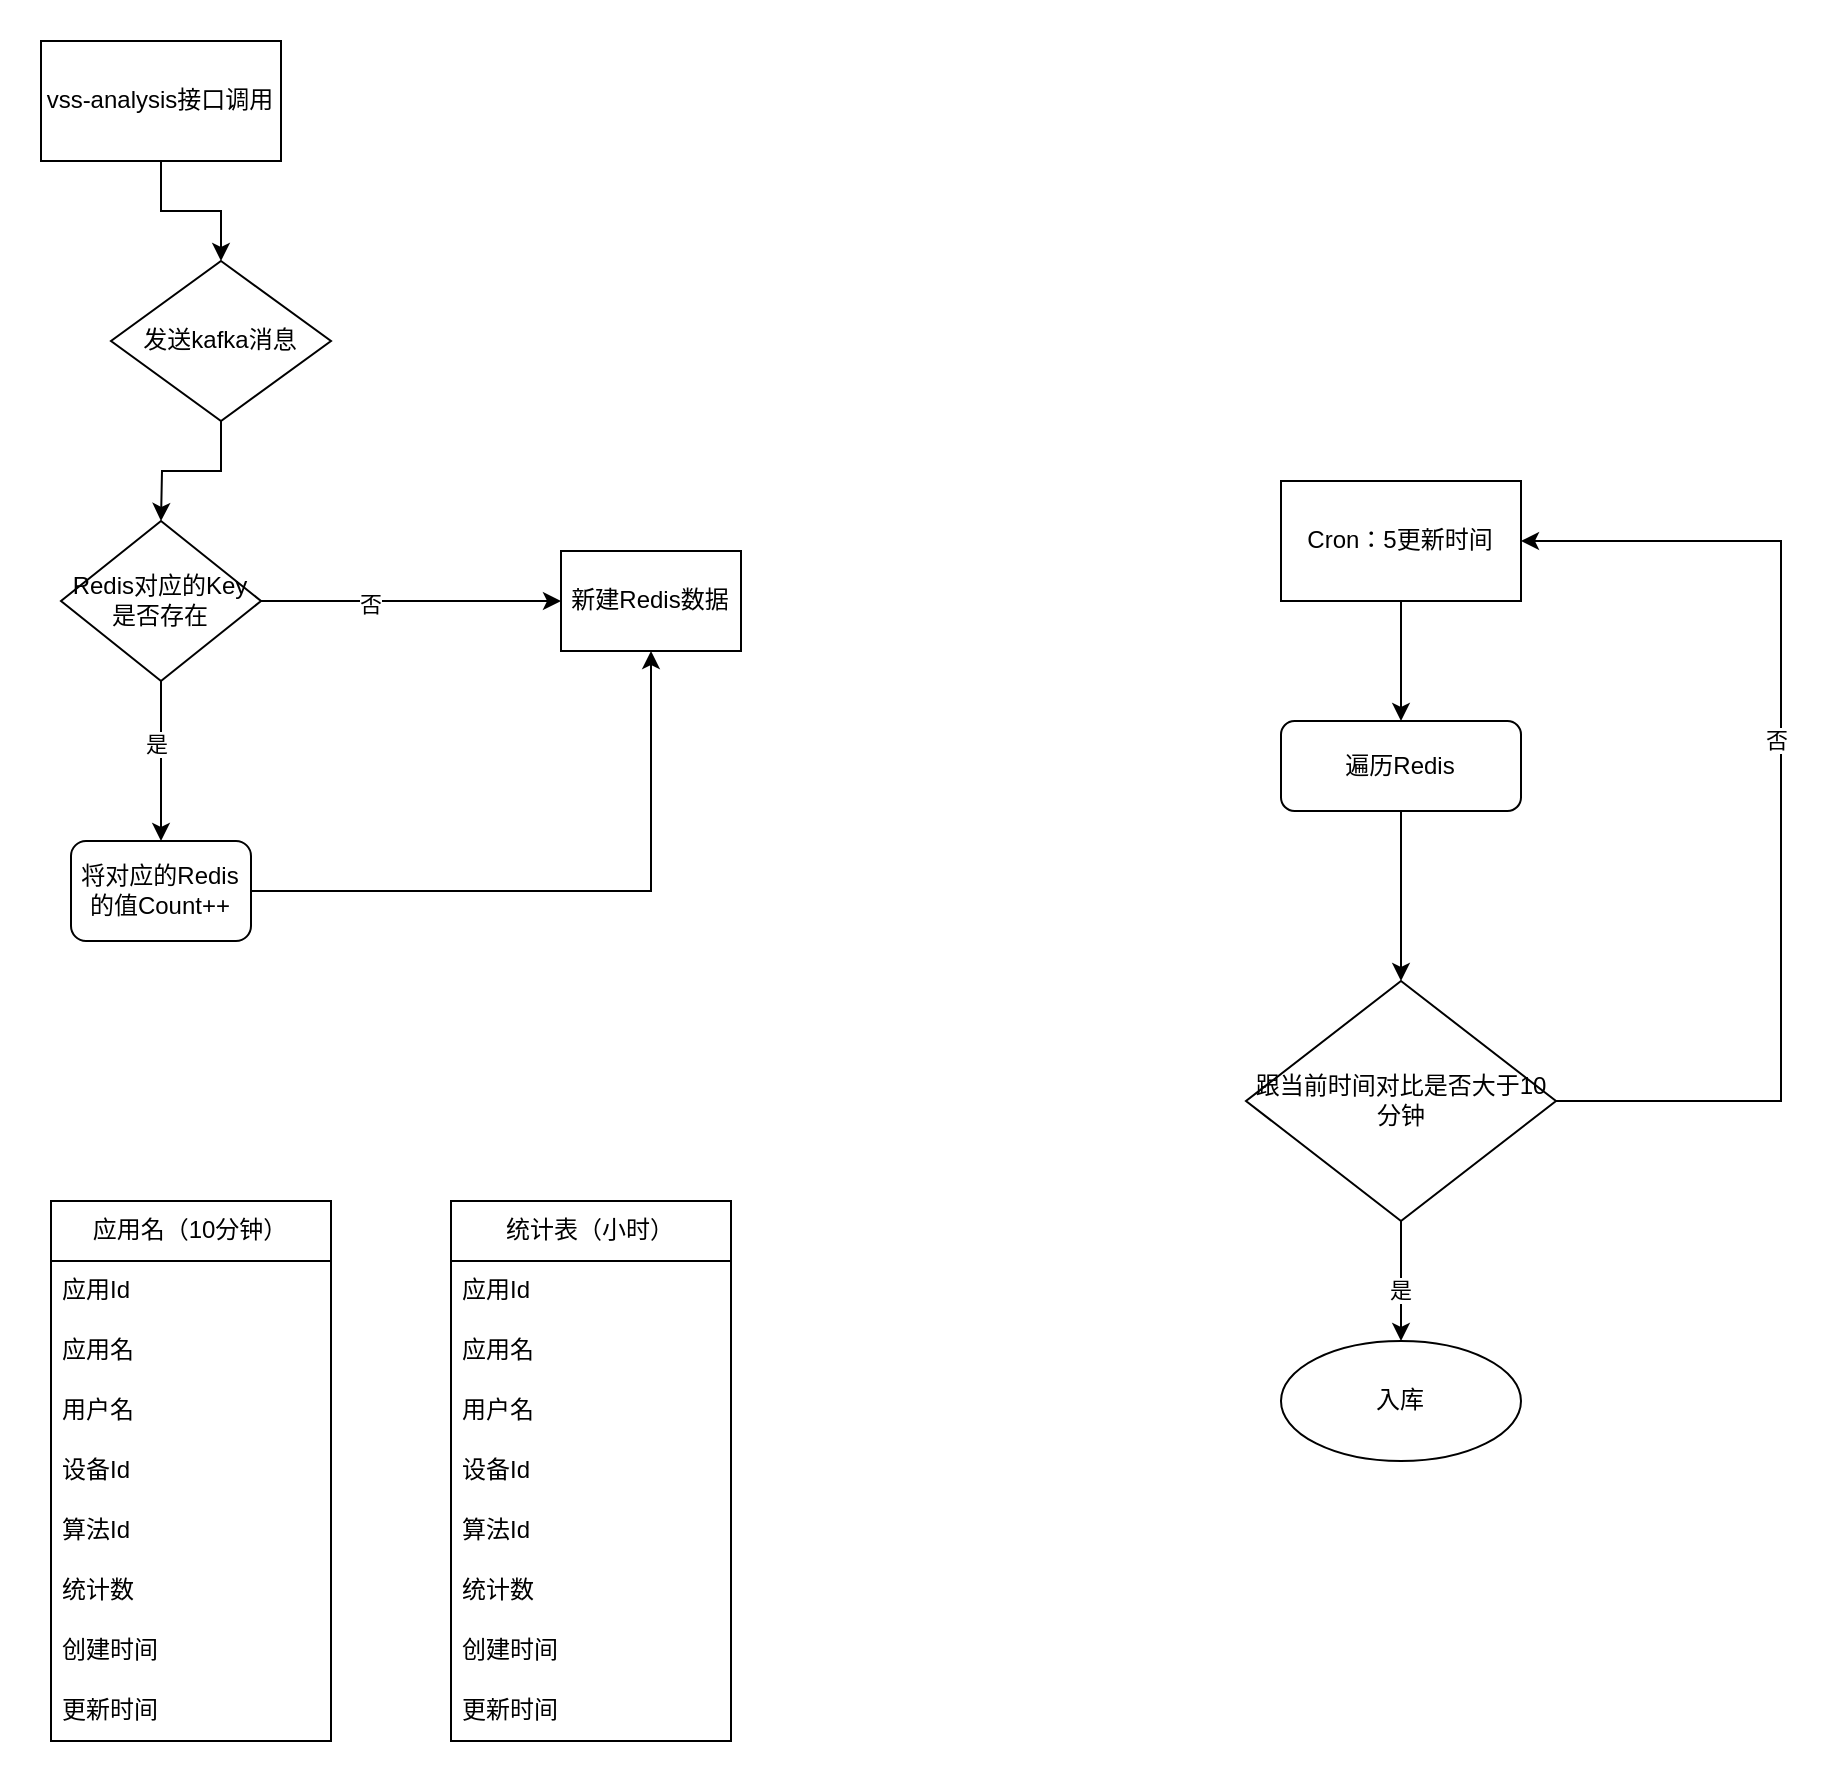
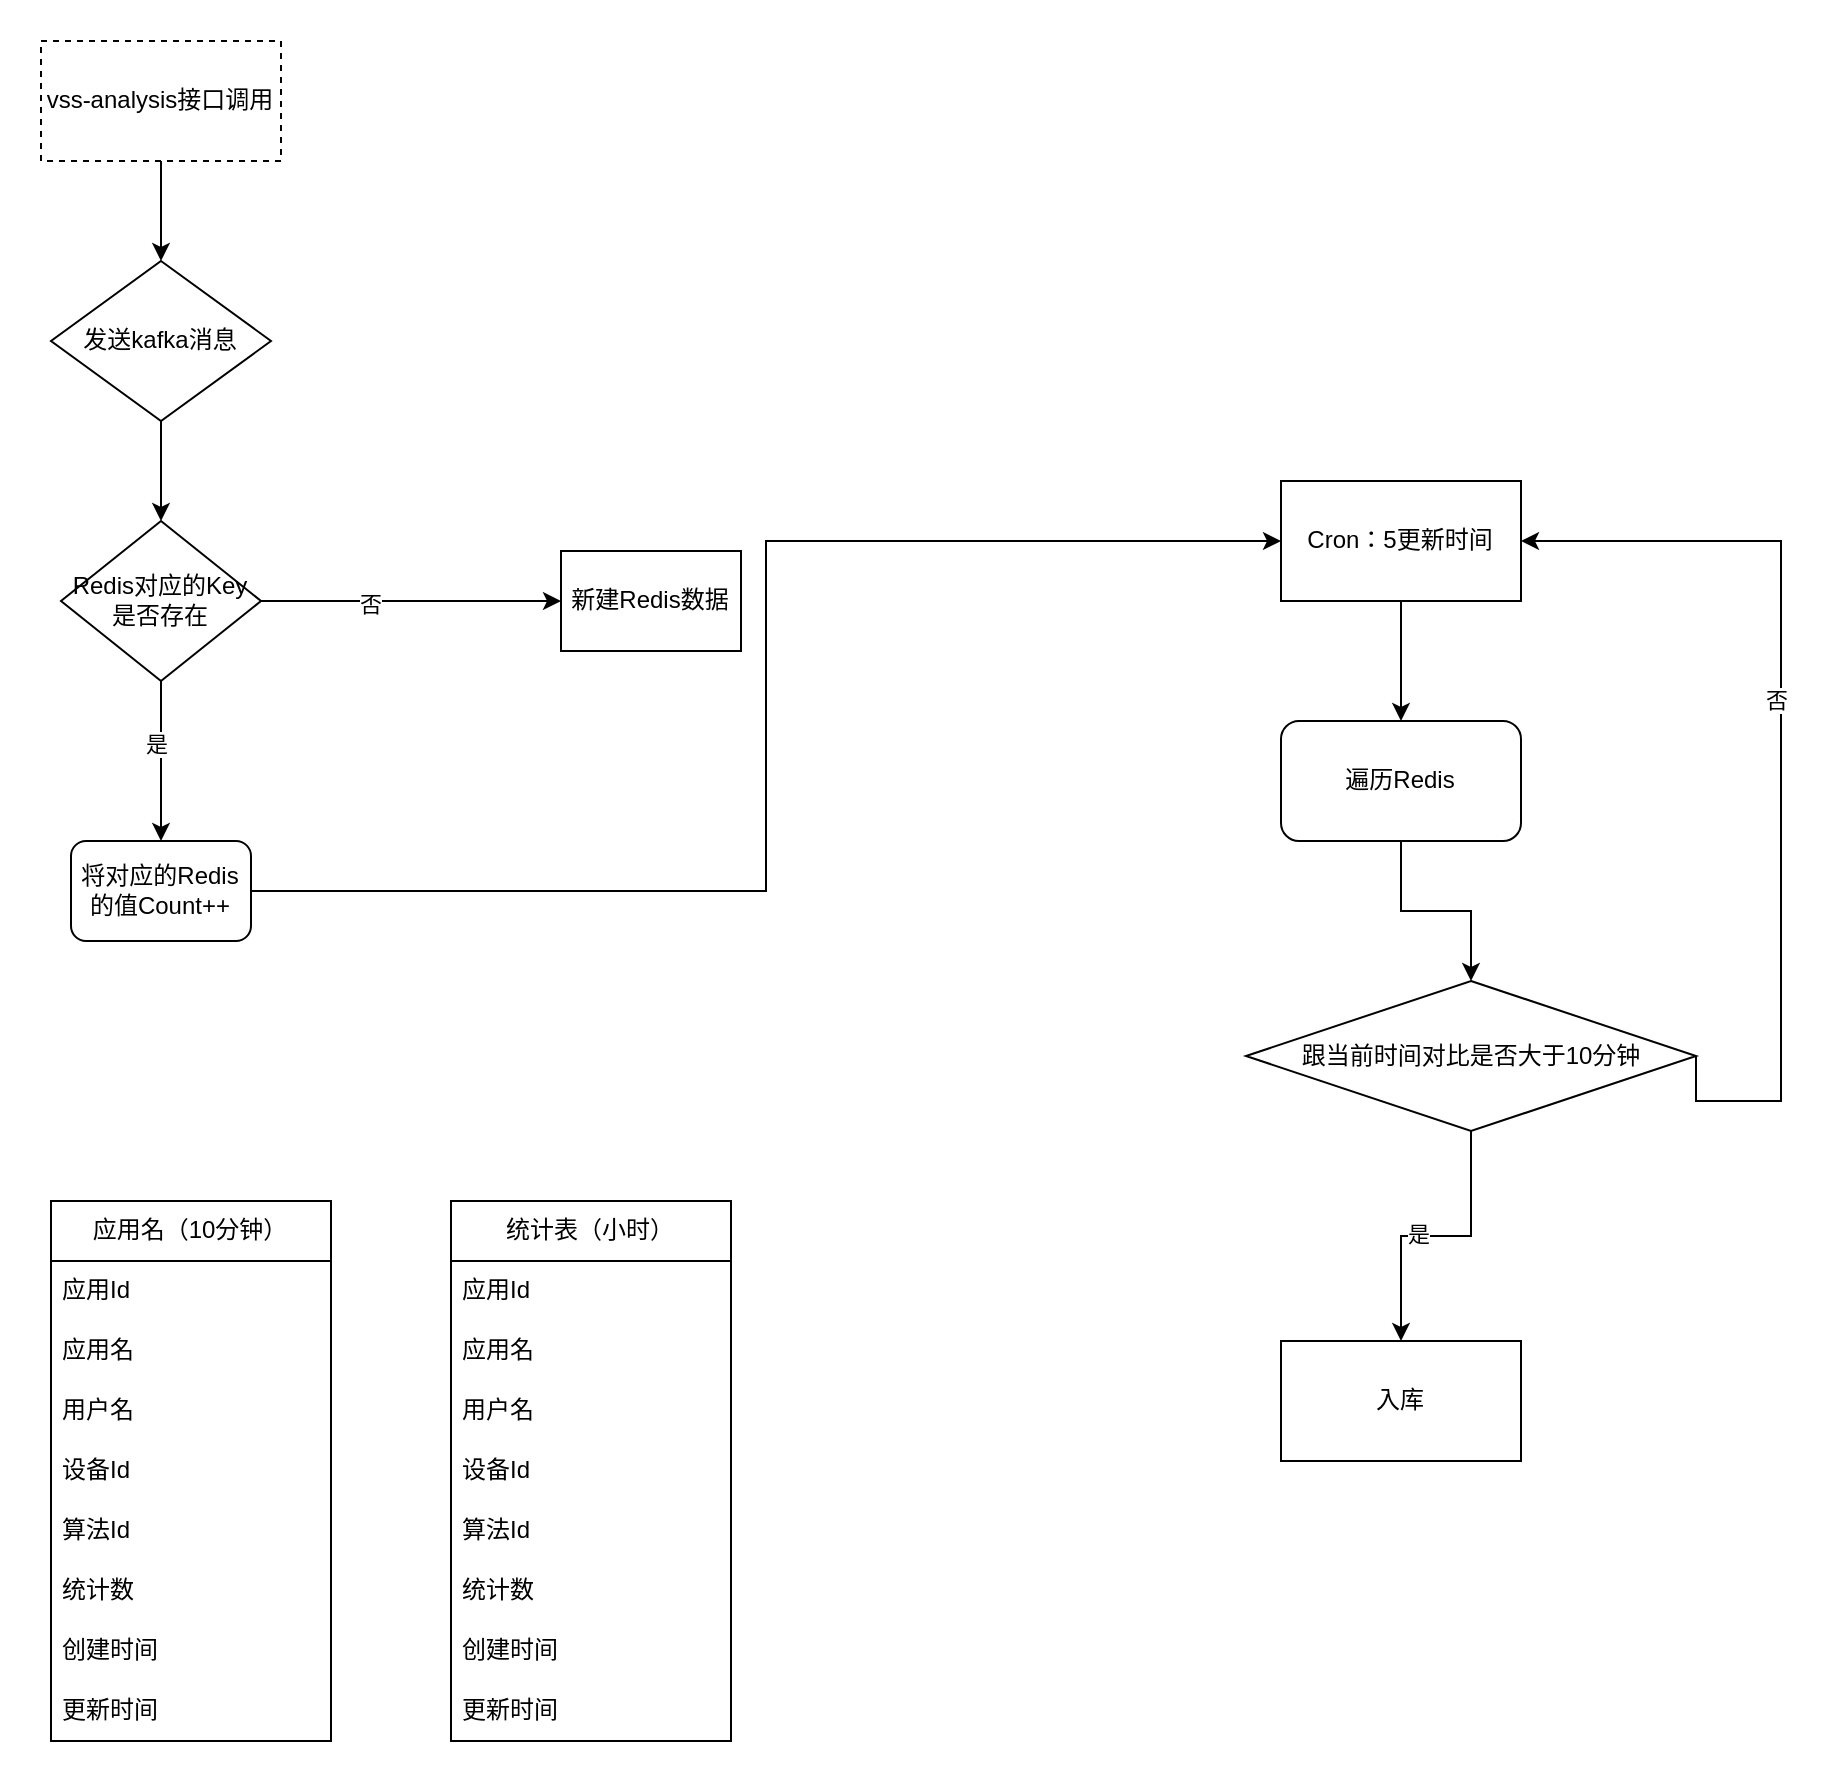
node "vss-analysis接口调用": style solid -> dashed
node "发送kafka消息": moved (221, 341) -> (161, 341)
node "遍历Redis": size 240x90 -> 240x120
edge "将对应的Redis 的值Count++" -> "新建Redis数据": now "将对应的Redis 的值Count++" -> "Cron：5更新时间"
node "跟当前时间对比是否大于10分钟": size 310x240 -> 450x150
node "入库": shape ellipse -> rectangle
